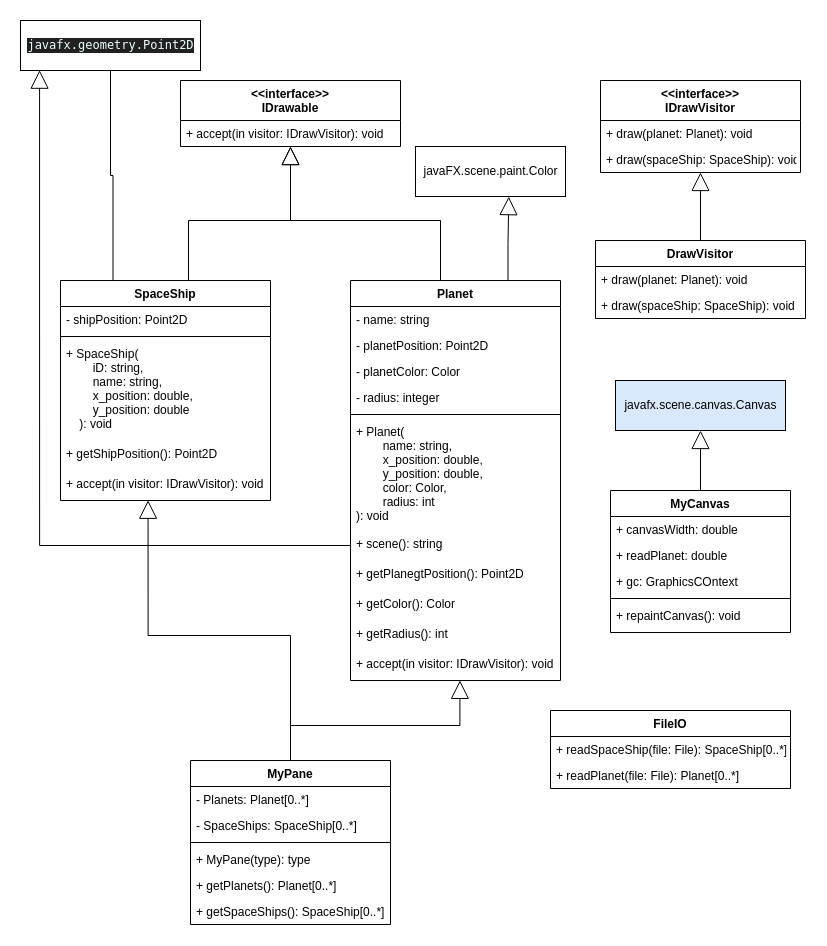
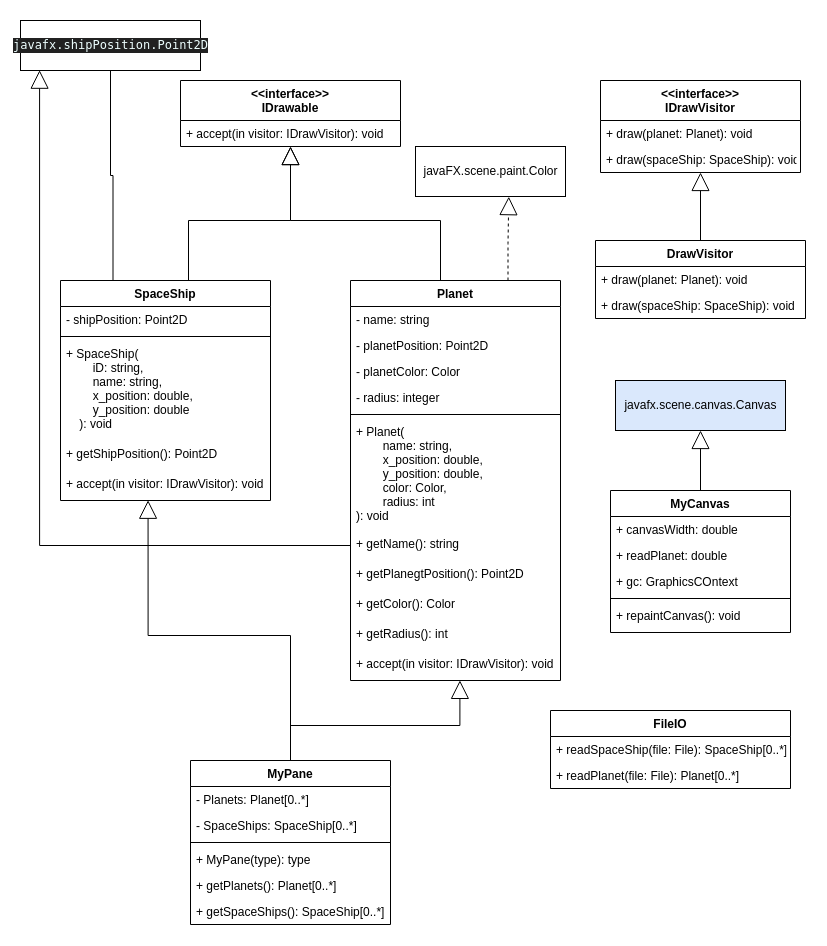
node "javafx.geometry.Point2D": label "javafx.geometry.Point2D" -> "javafx.shipPosition.Point2D"
edge "Planet" -> "javaFX.scene.paint.Color": style solid -> dashed
node "+ scene(): string": label "+ scene(): string" -> "+ getName(): string"
